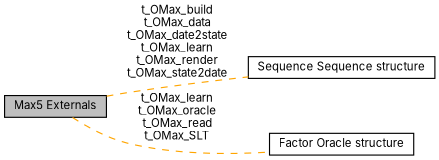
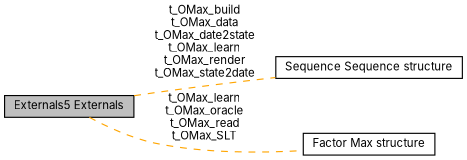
node "Max5 Externals": label "Max5 Externals" -> "Externals5 Externals"
node "Factor Oracle structure": label "Factor Oracle structure" -> "Factor Max structure"
